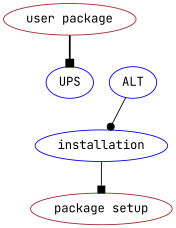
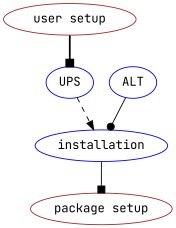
node "user package": label "user package" -> "user setup"
edge "UPS" -> "installation": added
